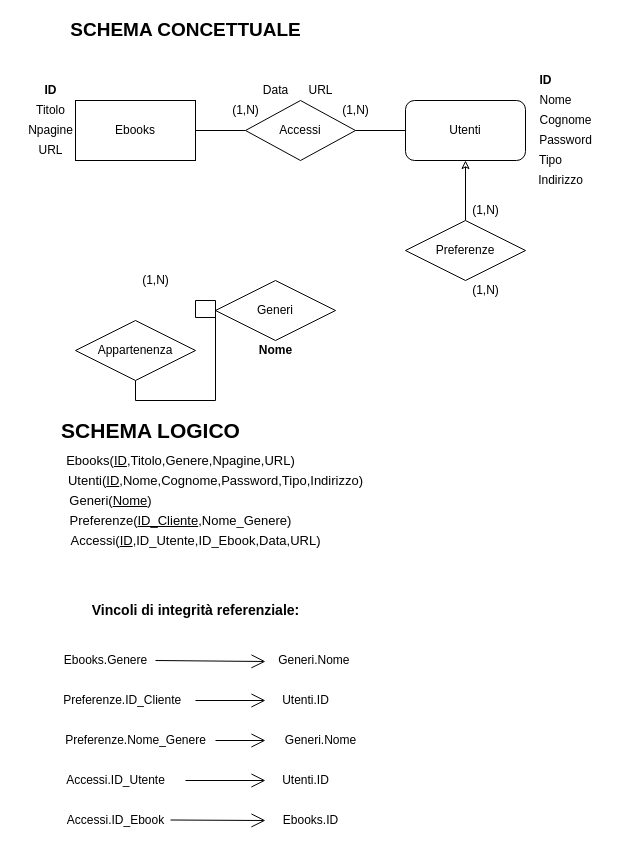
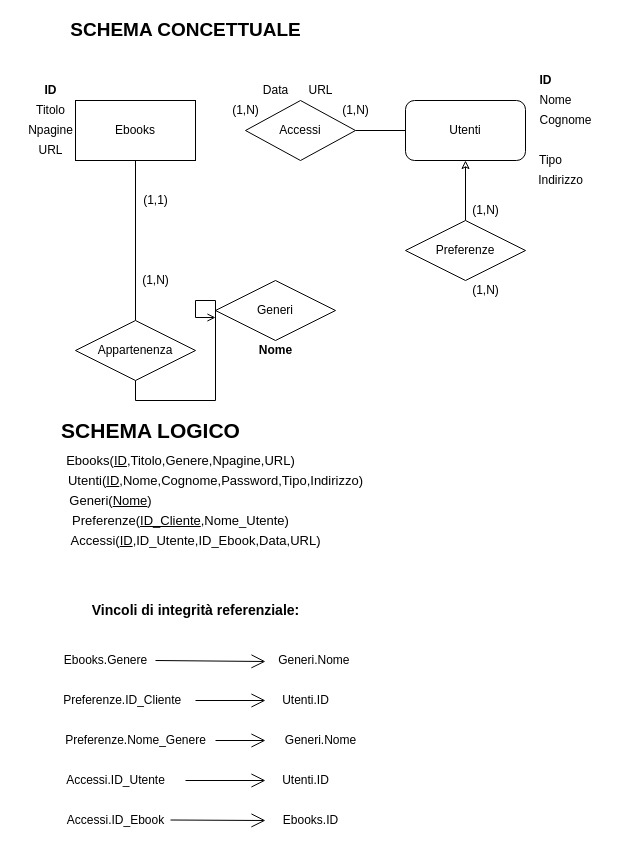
edge "Ebooks" -- "Accessi": removed
node "Password": removed
node "(1,1)": added
edge "Ebooks" -- "Appartenenza": added
edge "Generi" -- "Appartenenza": arrowhead none -> open
node "Preferenze(ID_Cliente,Nome_Genere)": label "Preferenze(ID_Cliente,Nome_Genere)" -> "Preferenze(ID_Cliente,Nome_Utente)"
